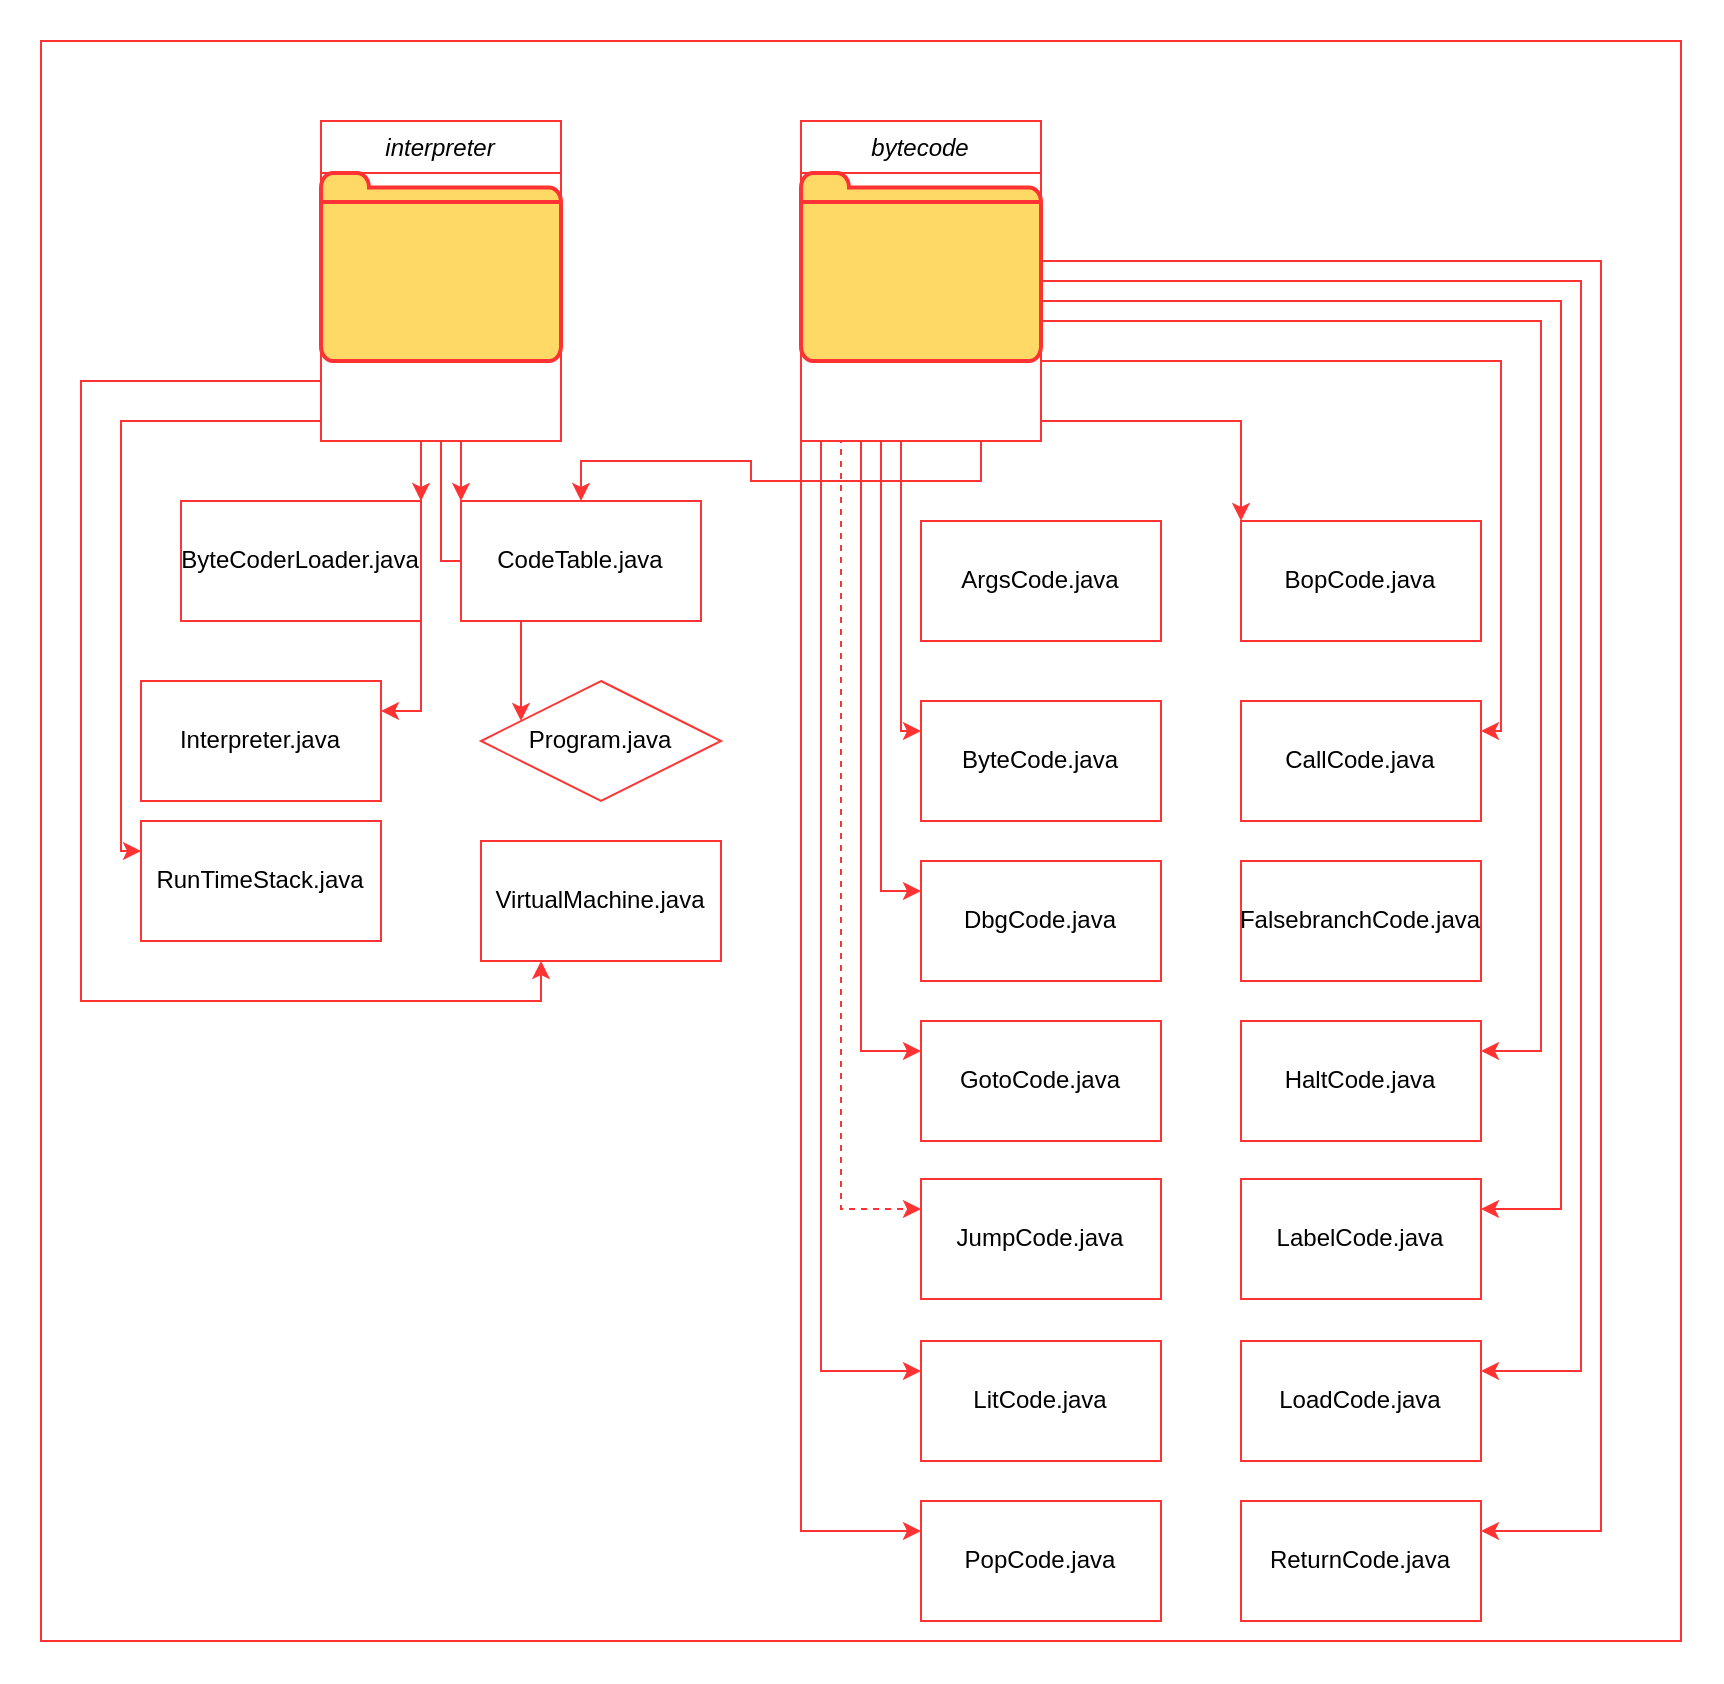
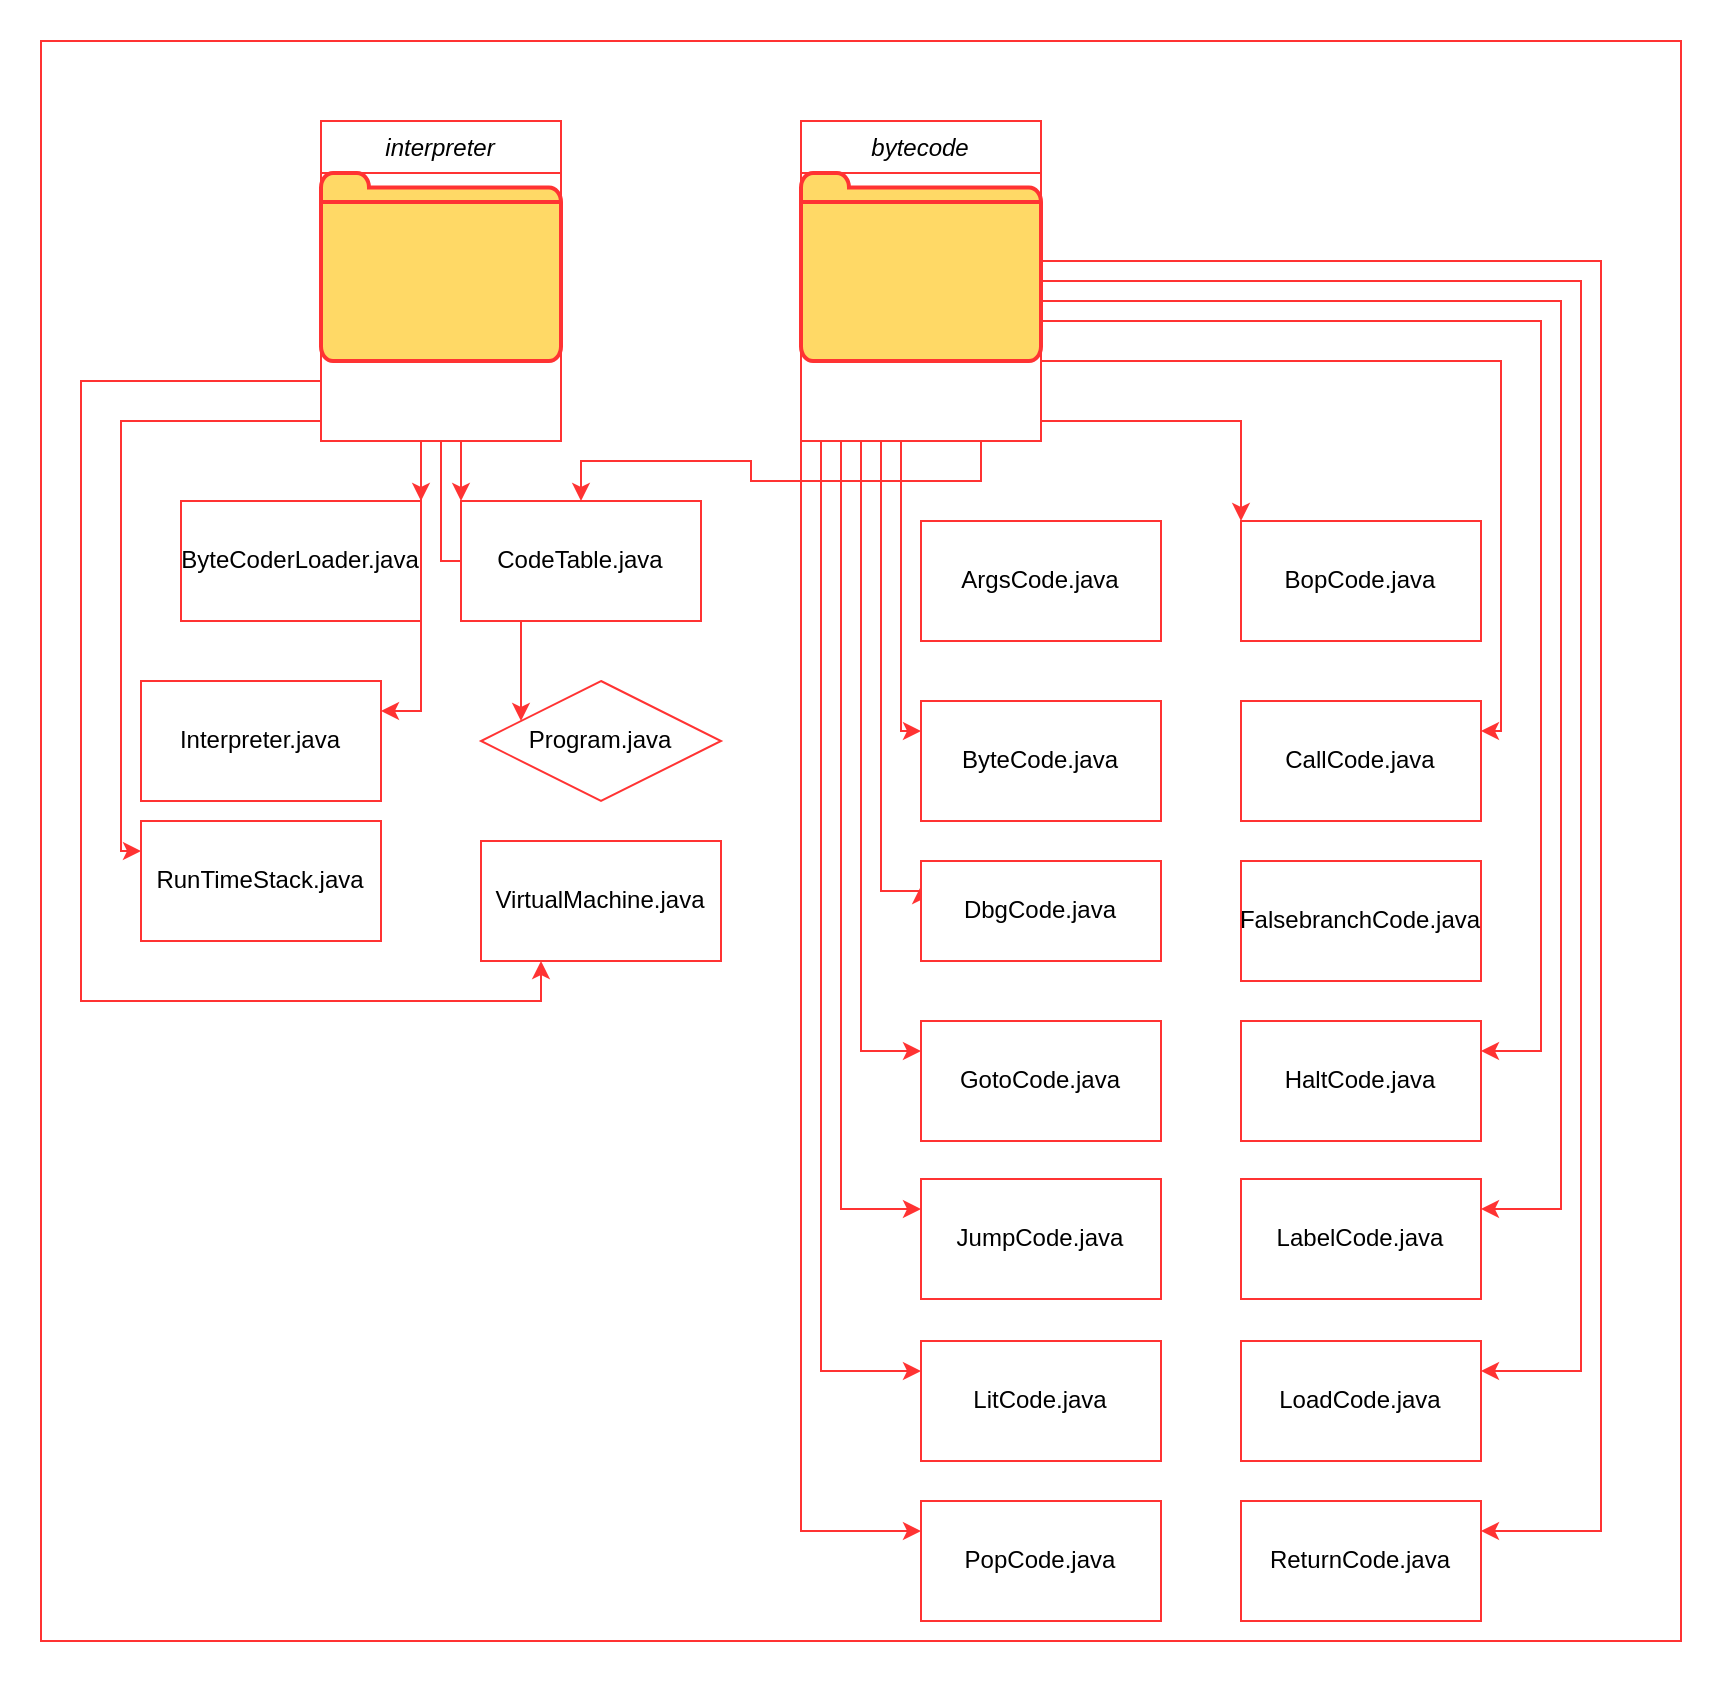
edge "bytecode" -> "JumpCode.java": style dashed -> solid
node "DbgCode.java": size 240x120 -> 240x100
